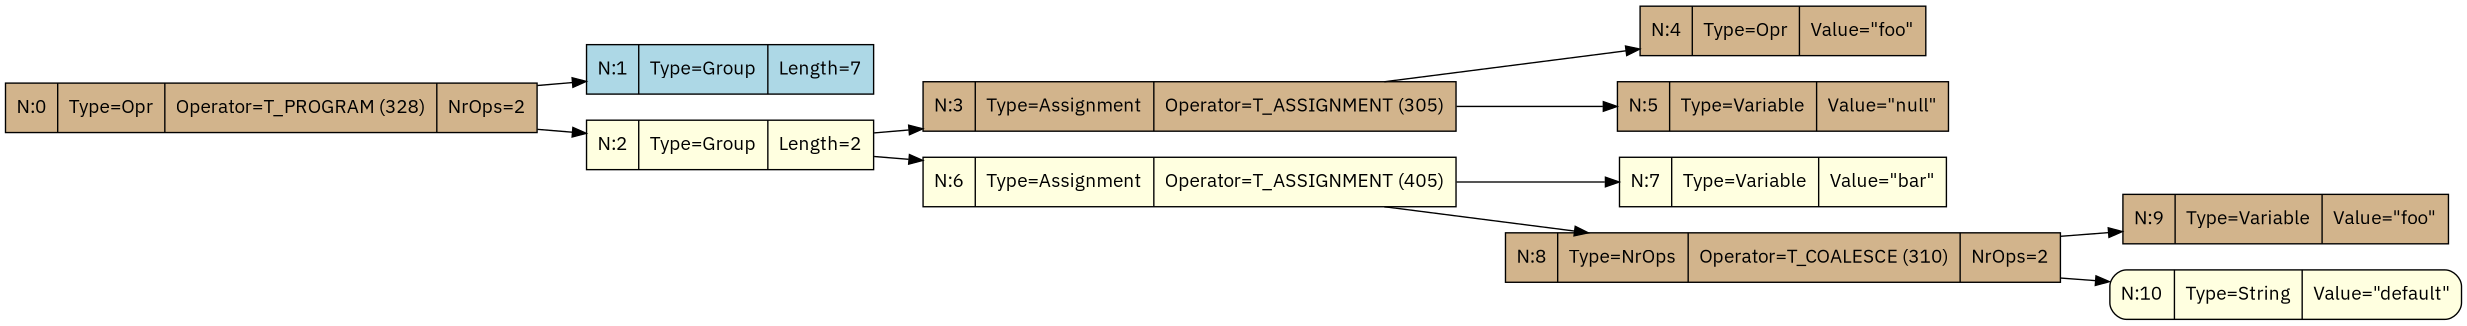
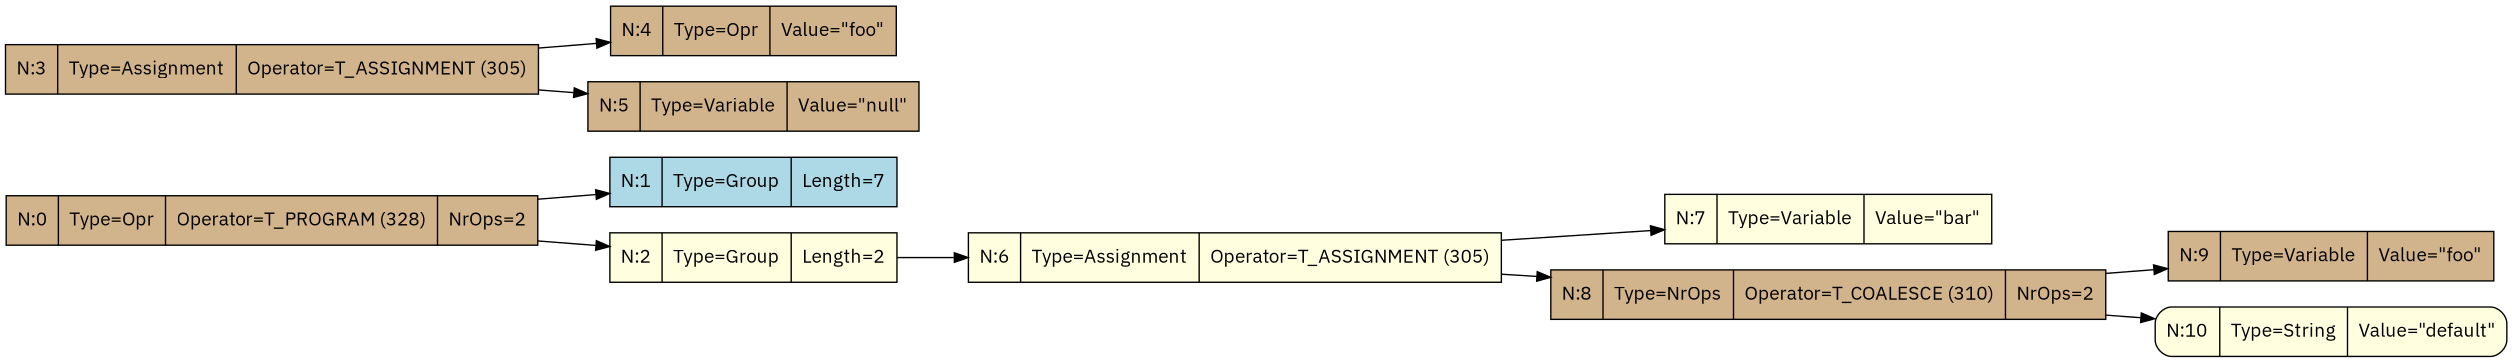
edge "N:2" -> "N:3": removed
node "N:6": text "Operator=T_ASSIGNMENT (405)" -> "Operator=T_ASSIGNMENT (305)"
